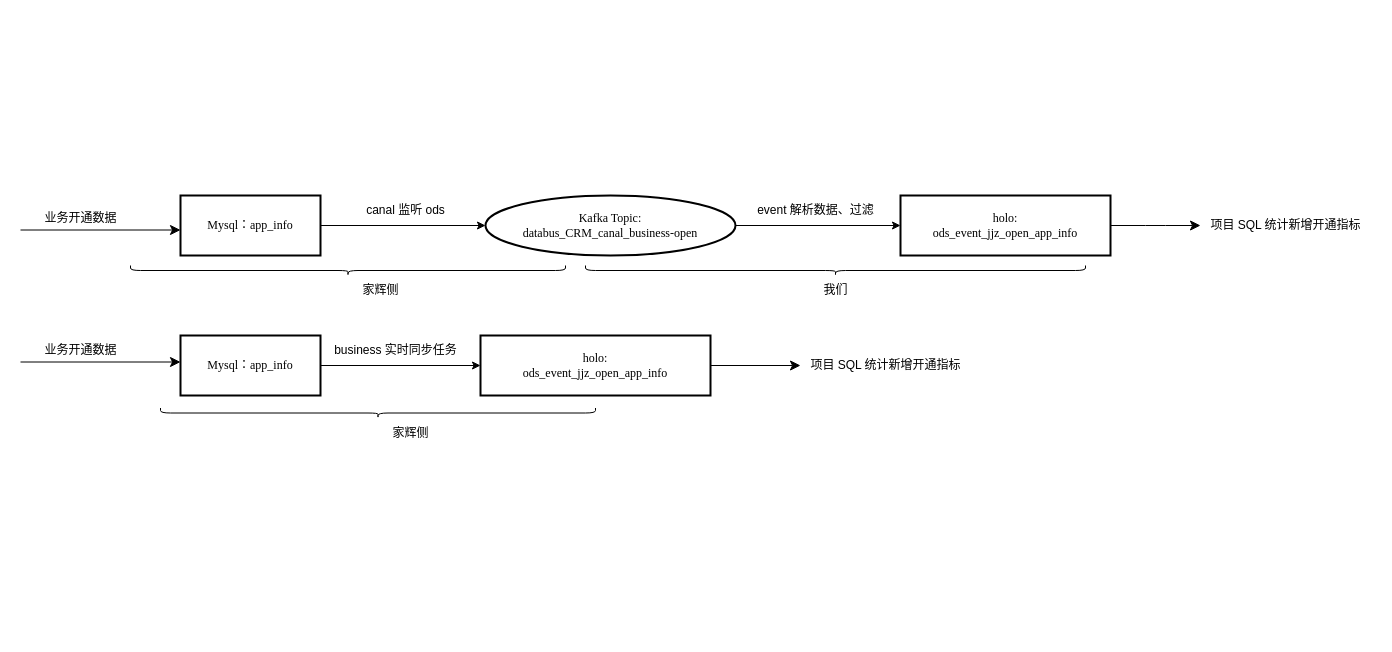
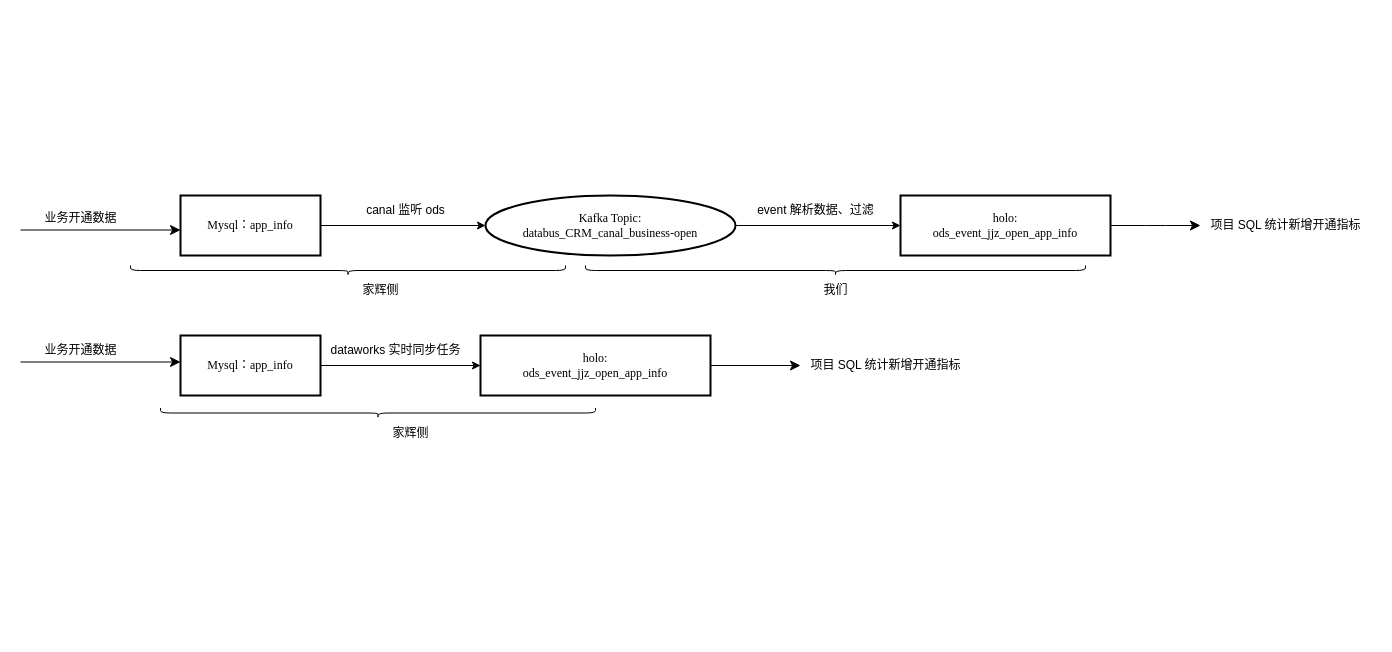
node "business 实时同步任务": label "business 实时同步任务" -> "dataworks 实时同步任务"
